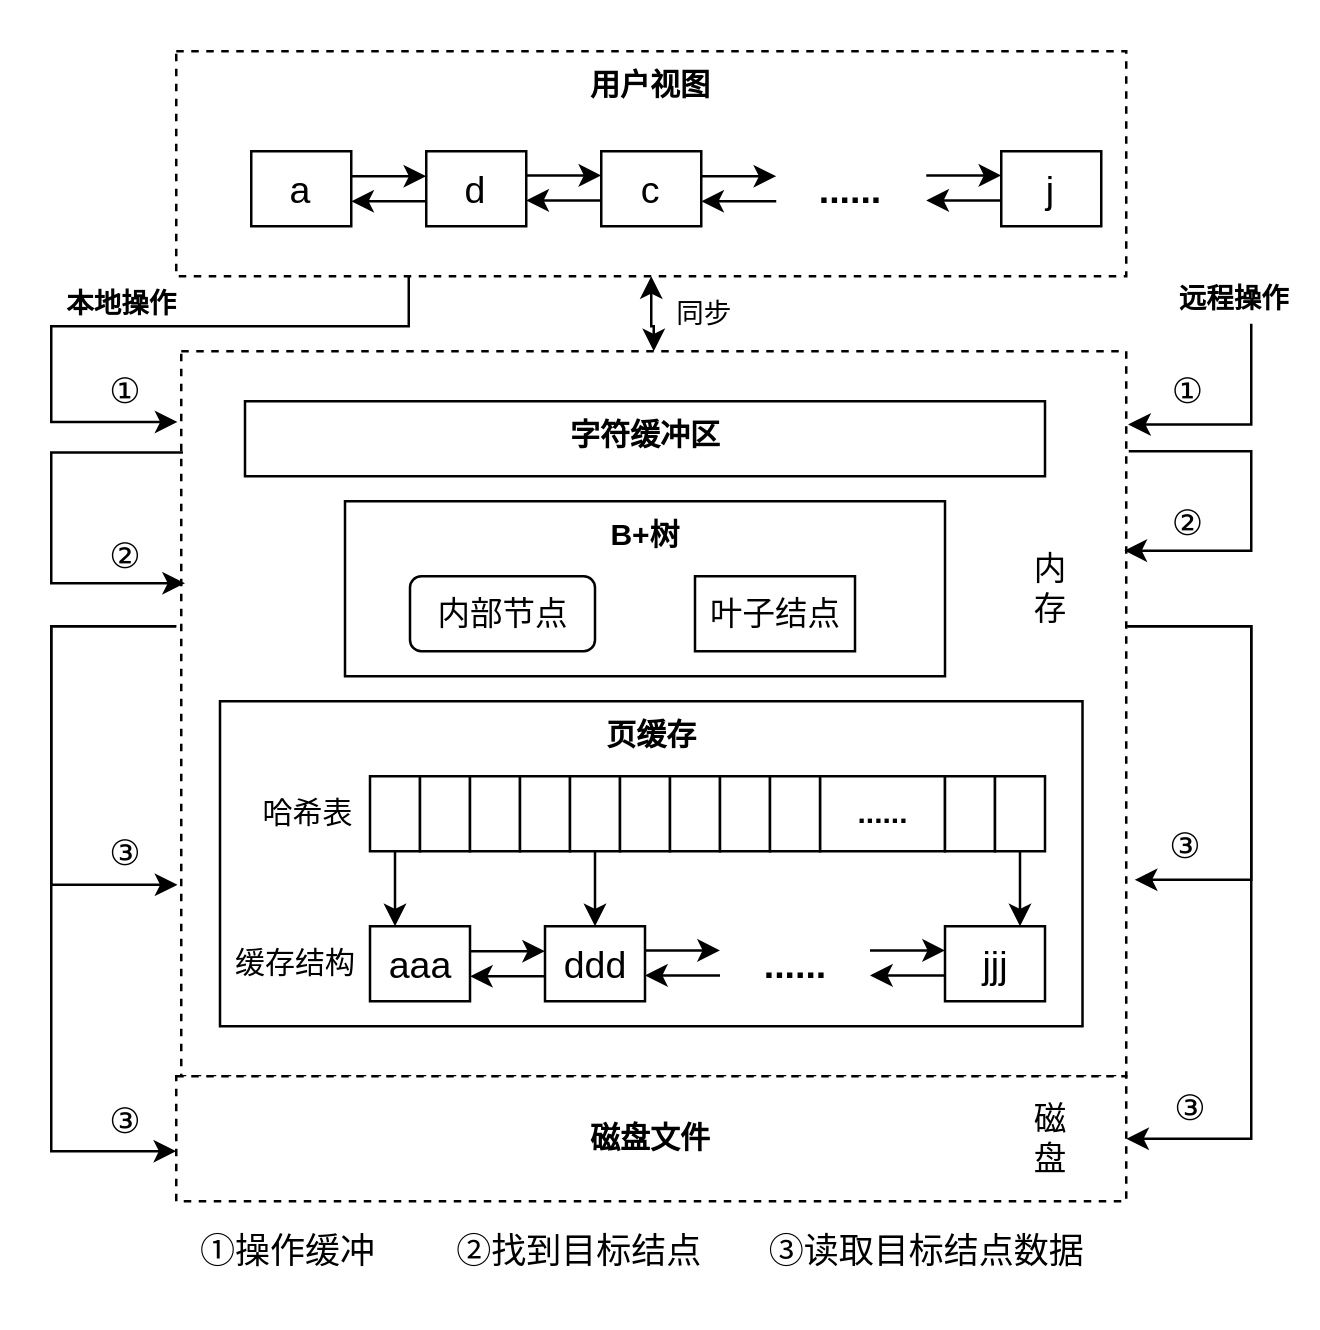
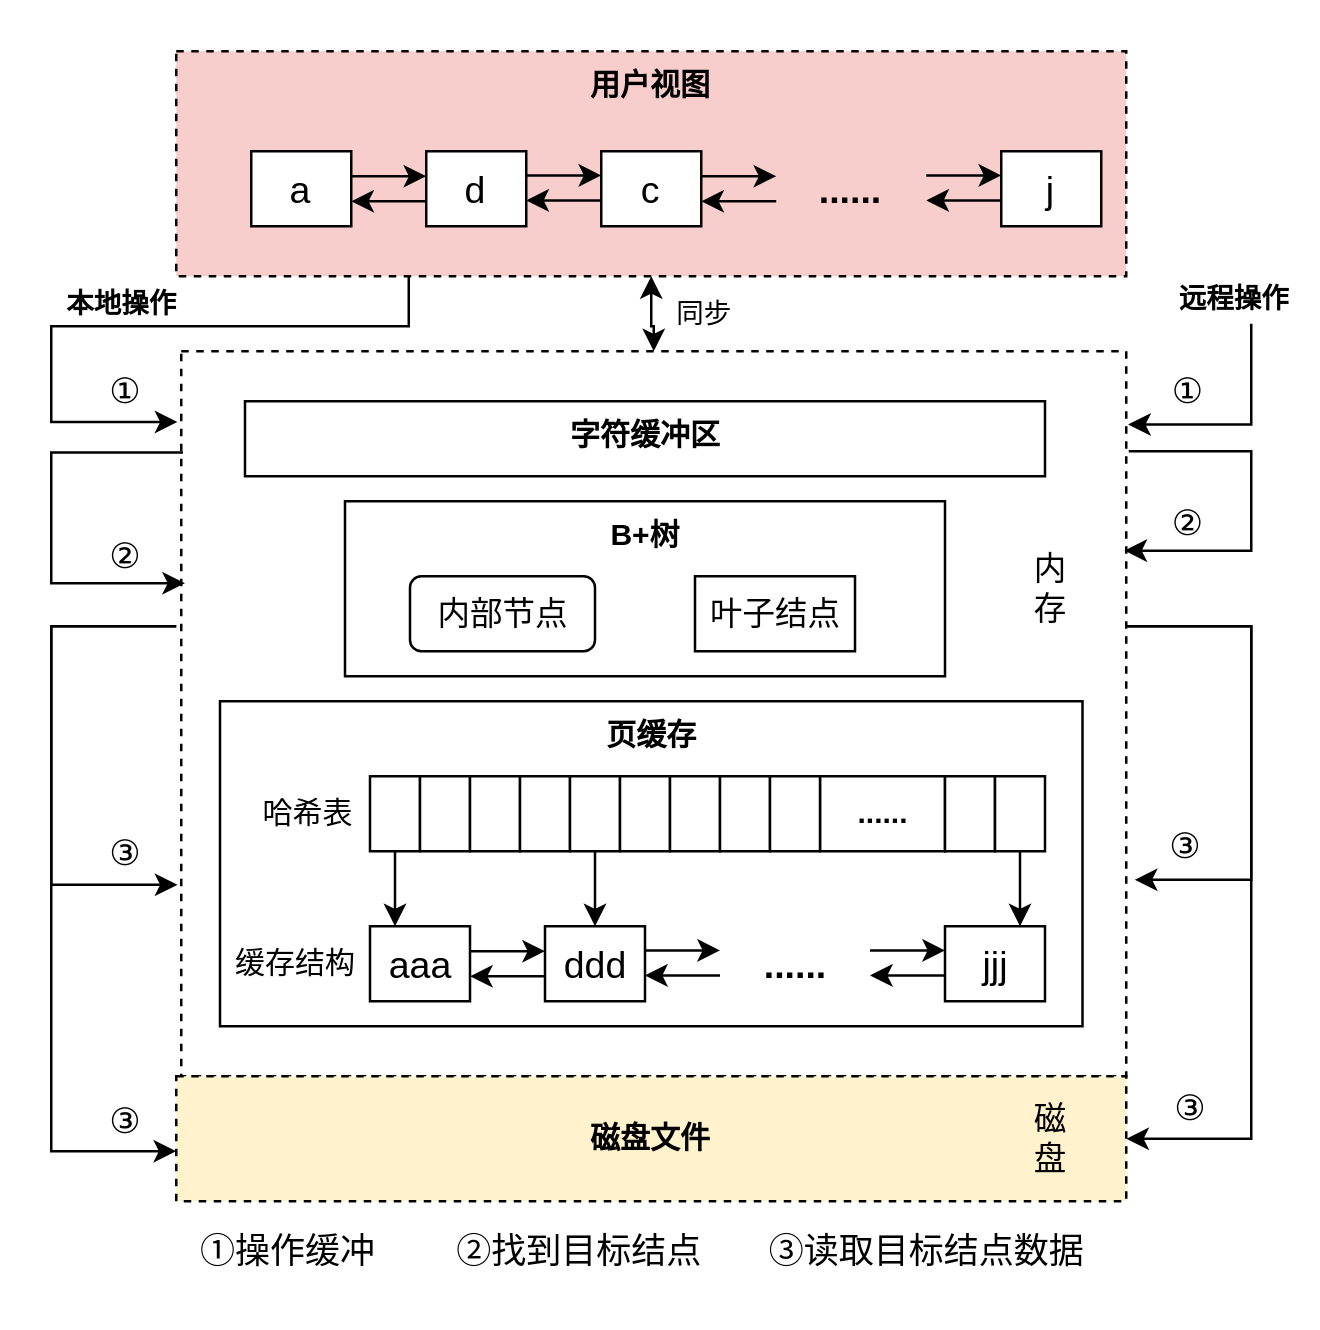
node "用户视图": fillcolor #ffffff -> #f8cecc
node "磁盘文件": fillcolor #ffffff -> #fff2cc
